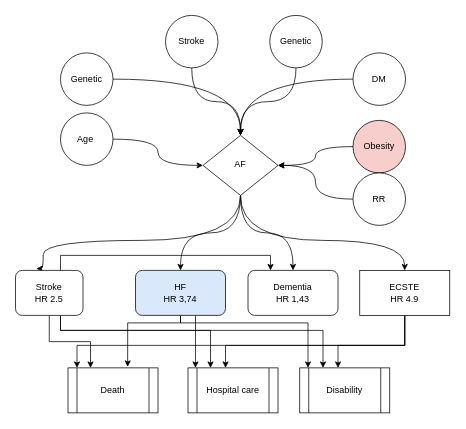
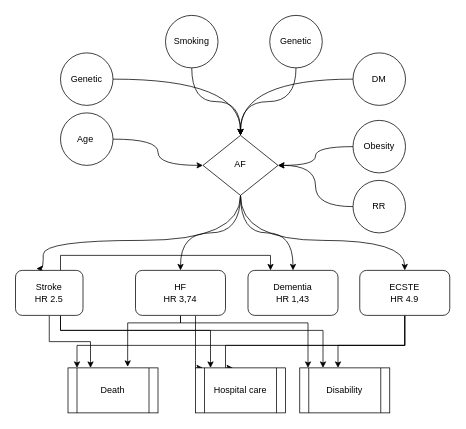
node "Stroke": label "Stroke" -> "Smoking"
node "Obesity": fillcolor #f8cecc -> #ffffff
node "RR": moved (379, 199) -> (379, 207)
node "HF HR 3,74": fillcolor #dae8fc -> #ffffff
node "ECSTE HR 4.9": shape rectangle -> rounded rectangle
node "Hospital care": moved (233, 390) -> (240, 390)
